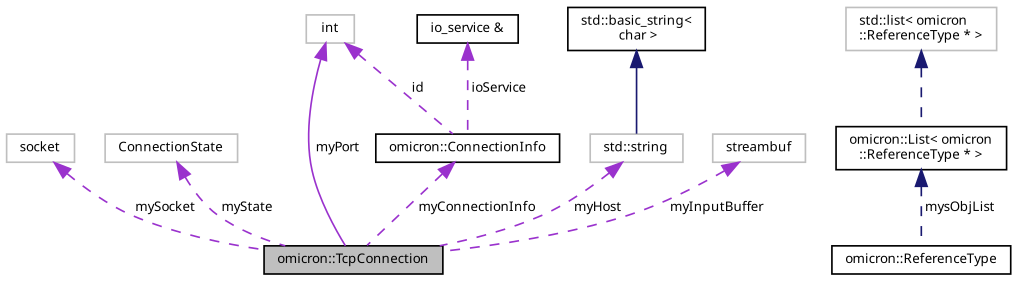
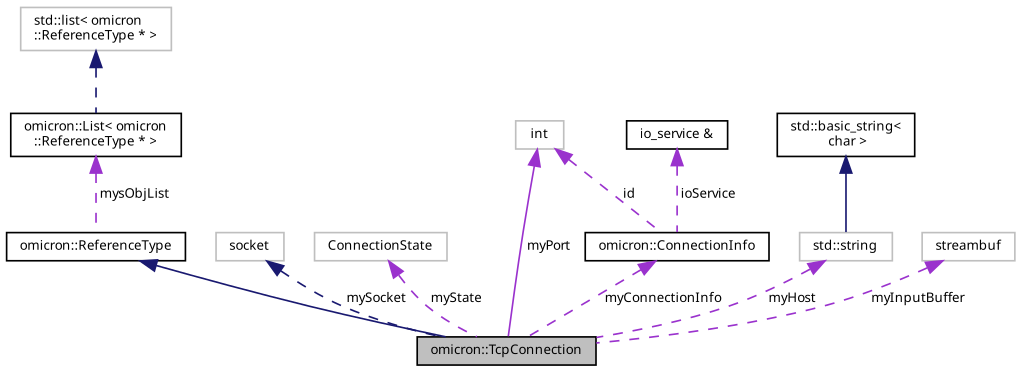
edge "omicron::ReferenceType" -> "omicron::List< omicron ::ReferenceType * >": color midnightblue -> darkorchid3
edge "omicron::TcpConnection" -> "socket": color darkorchid3 -> midnightblue
edge "omicron::TcpConnection" -> "omicron::ReferenceType": added
